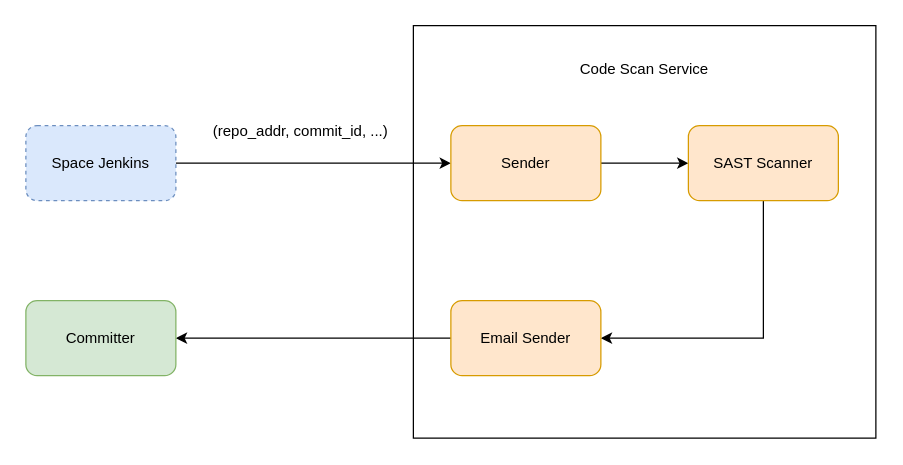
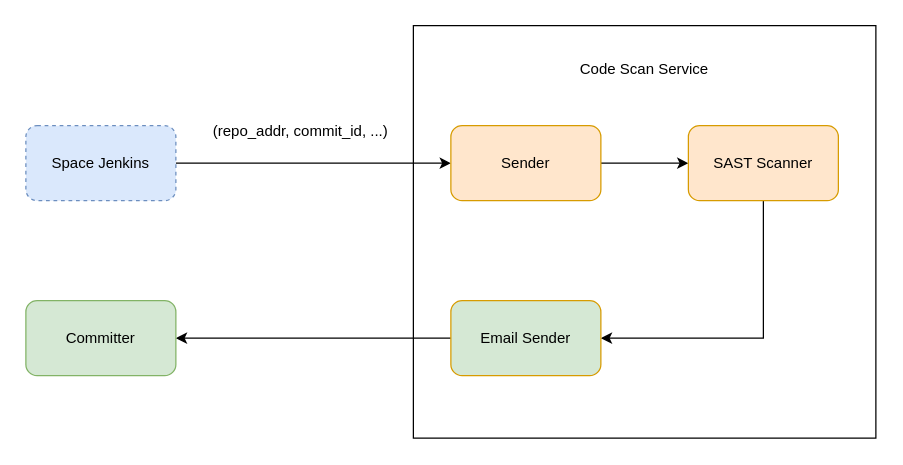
node "Email Sender": fillcolor #ffe6cc -> #d5e8d4
